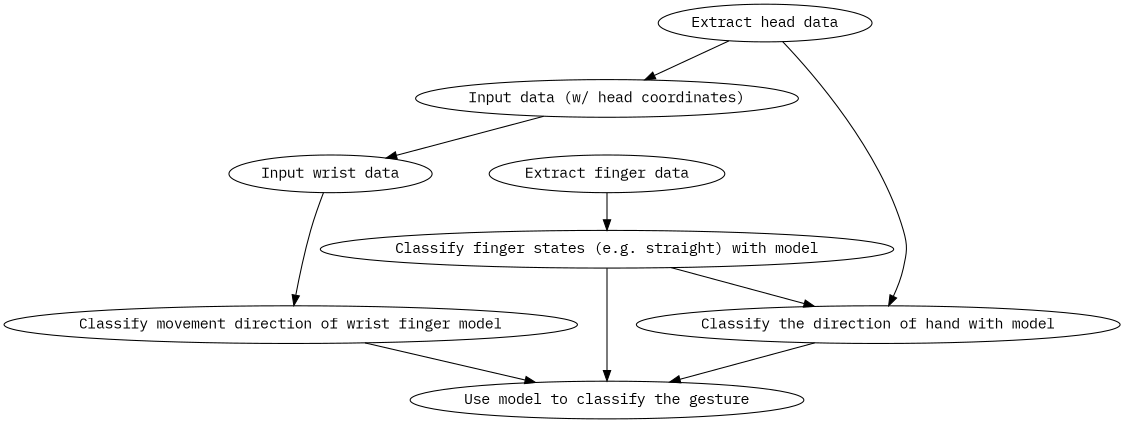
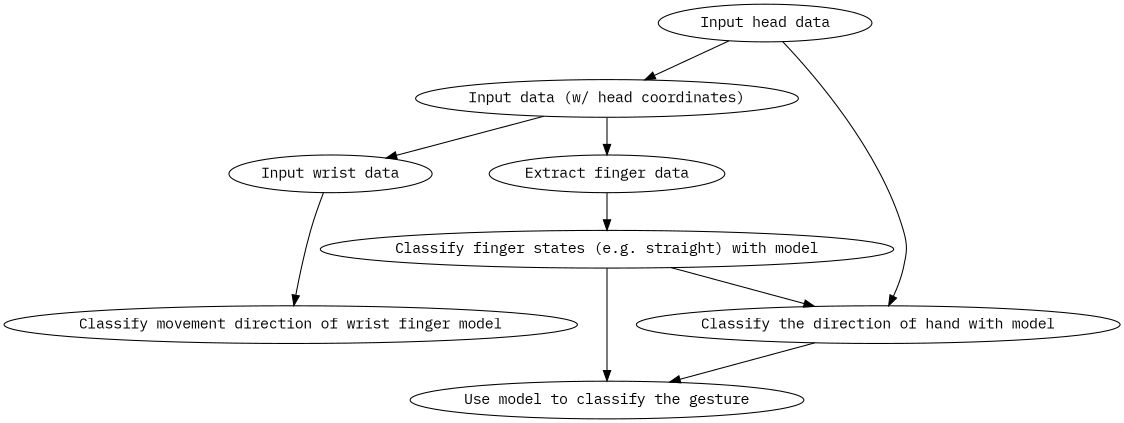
node "Extract head data": label "Extract head data" -> "Input head data"
edge "Input data (w/ head coordinates)" -> "Extract finger data": added
edge "Classify movement direction of wrist finger model" -> "Use model to classify the gesture": removed
